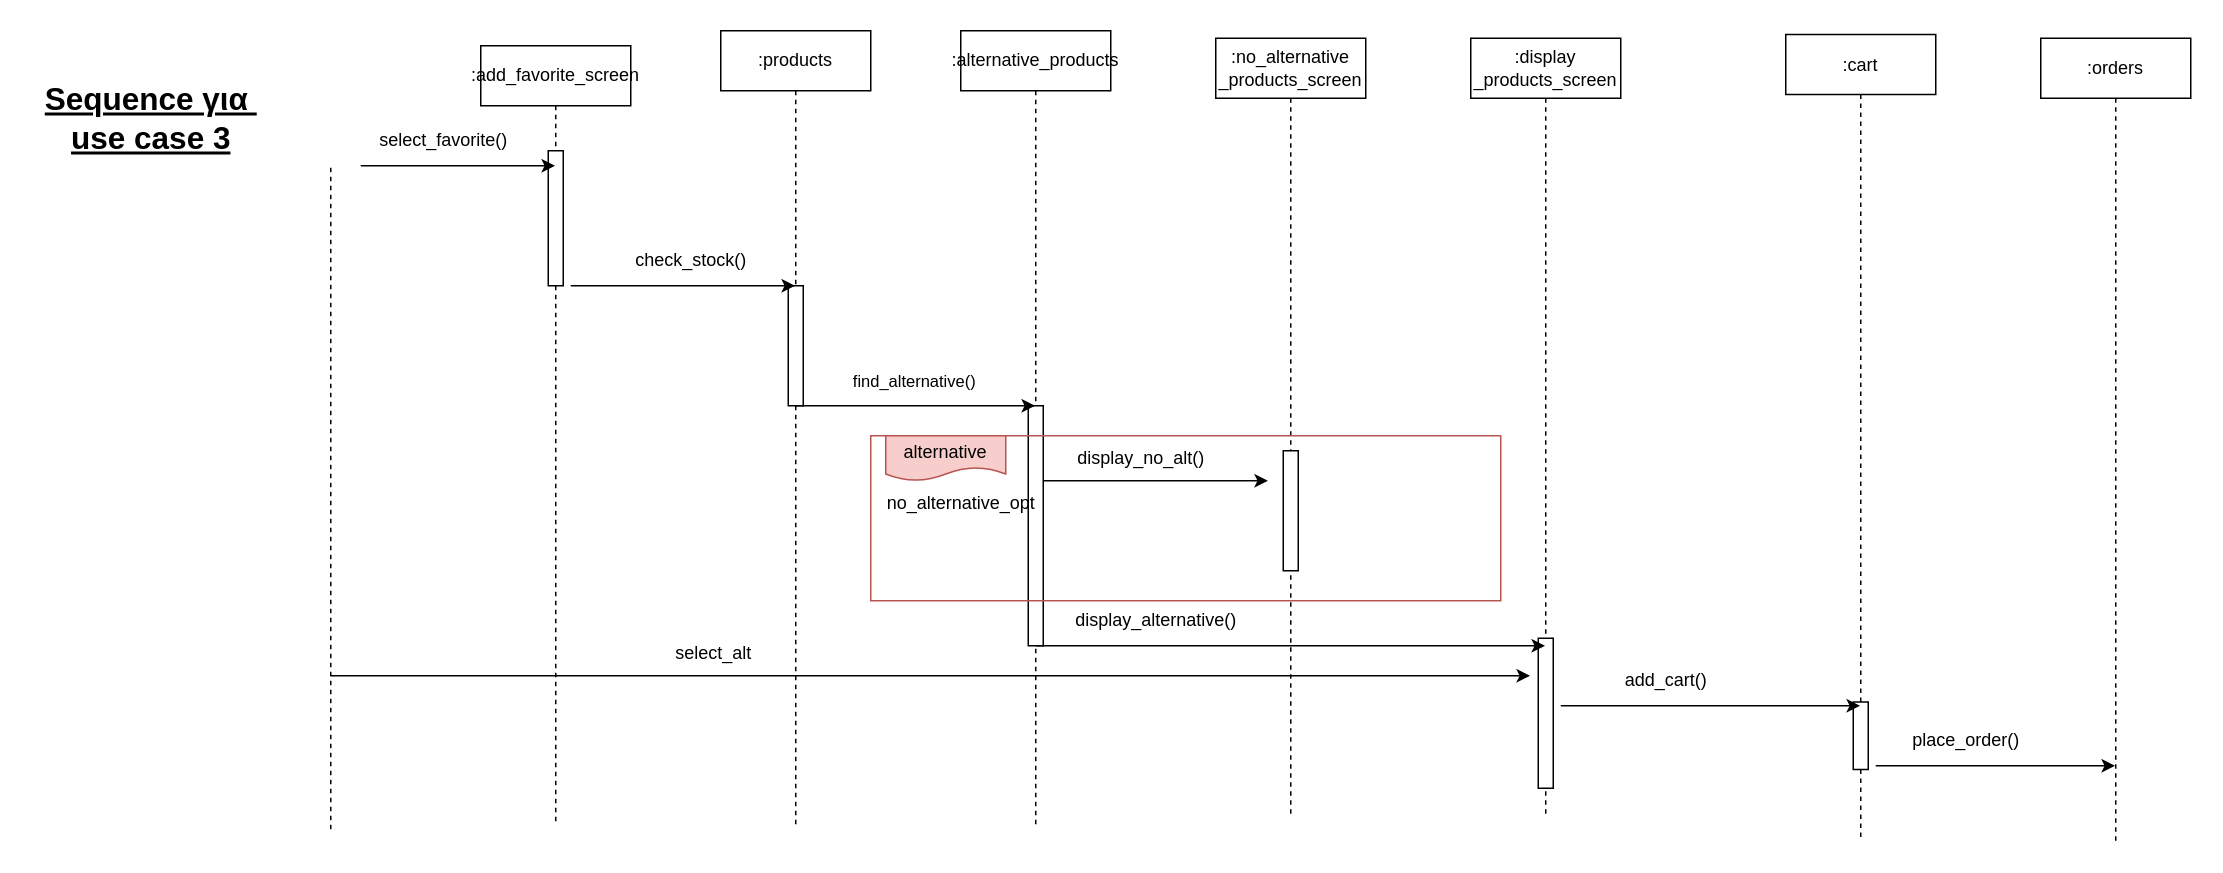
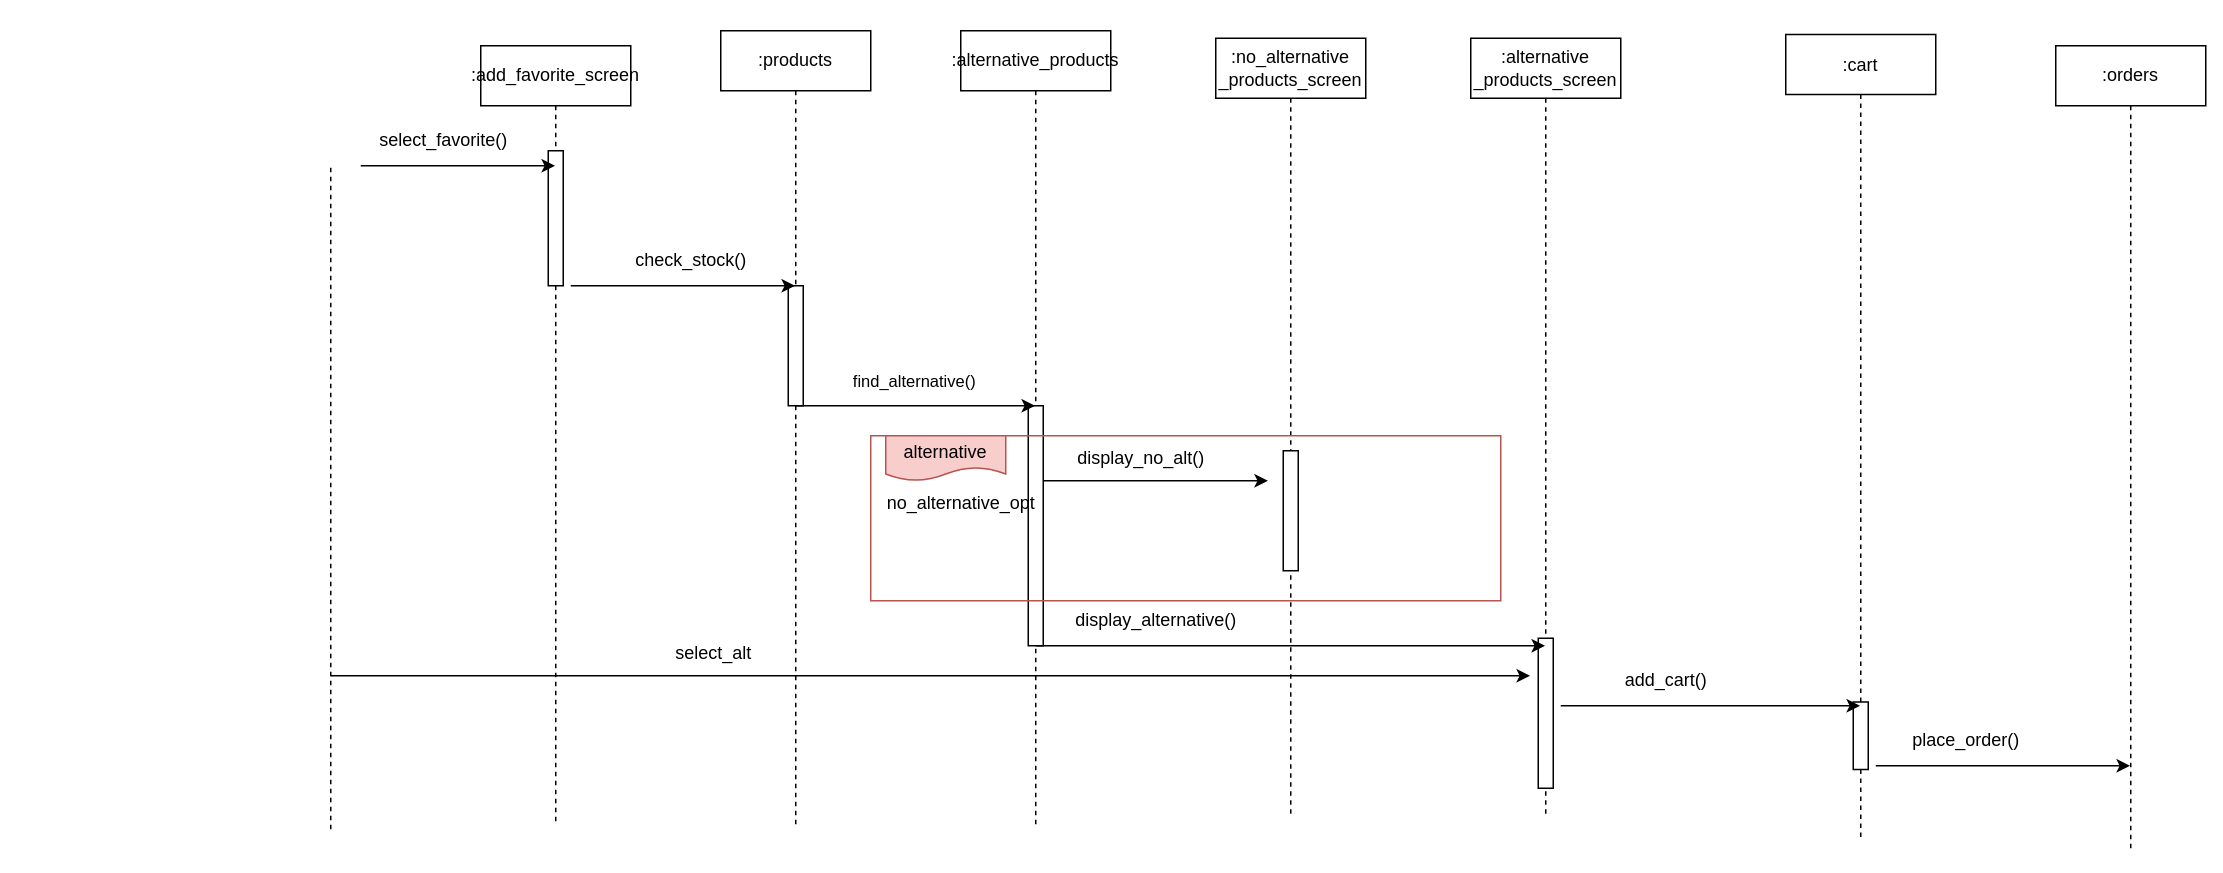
node ":display _products_screen": label ":display _products_screen" -> ":alternative _products_screen"
node "Sequence για use case 3": removed
node ":orders": moved (2116, 440) -> (2131, 447)
